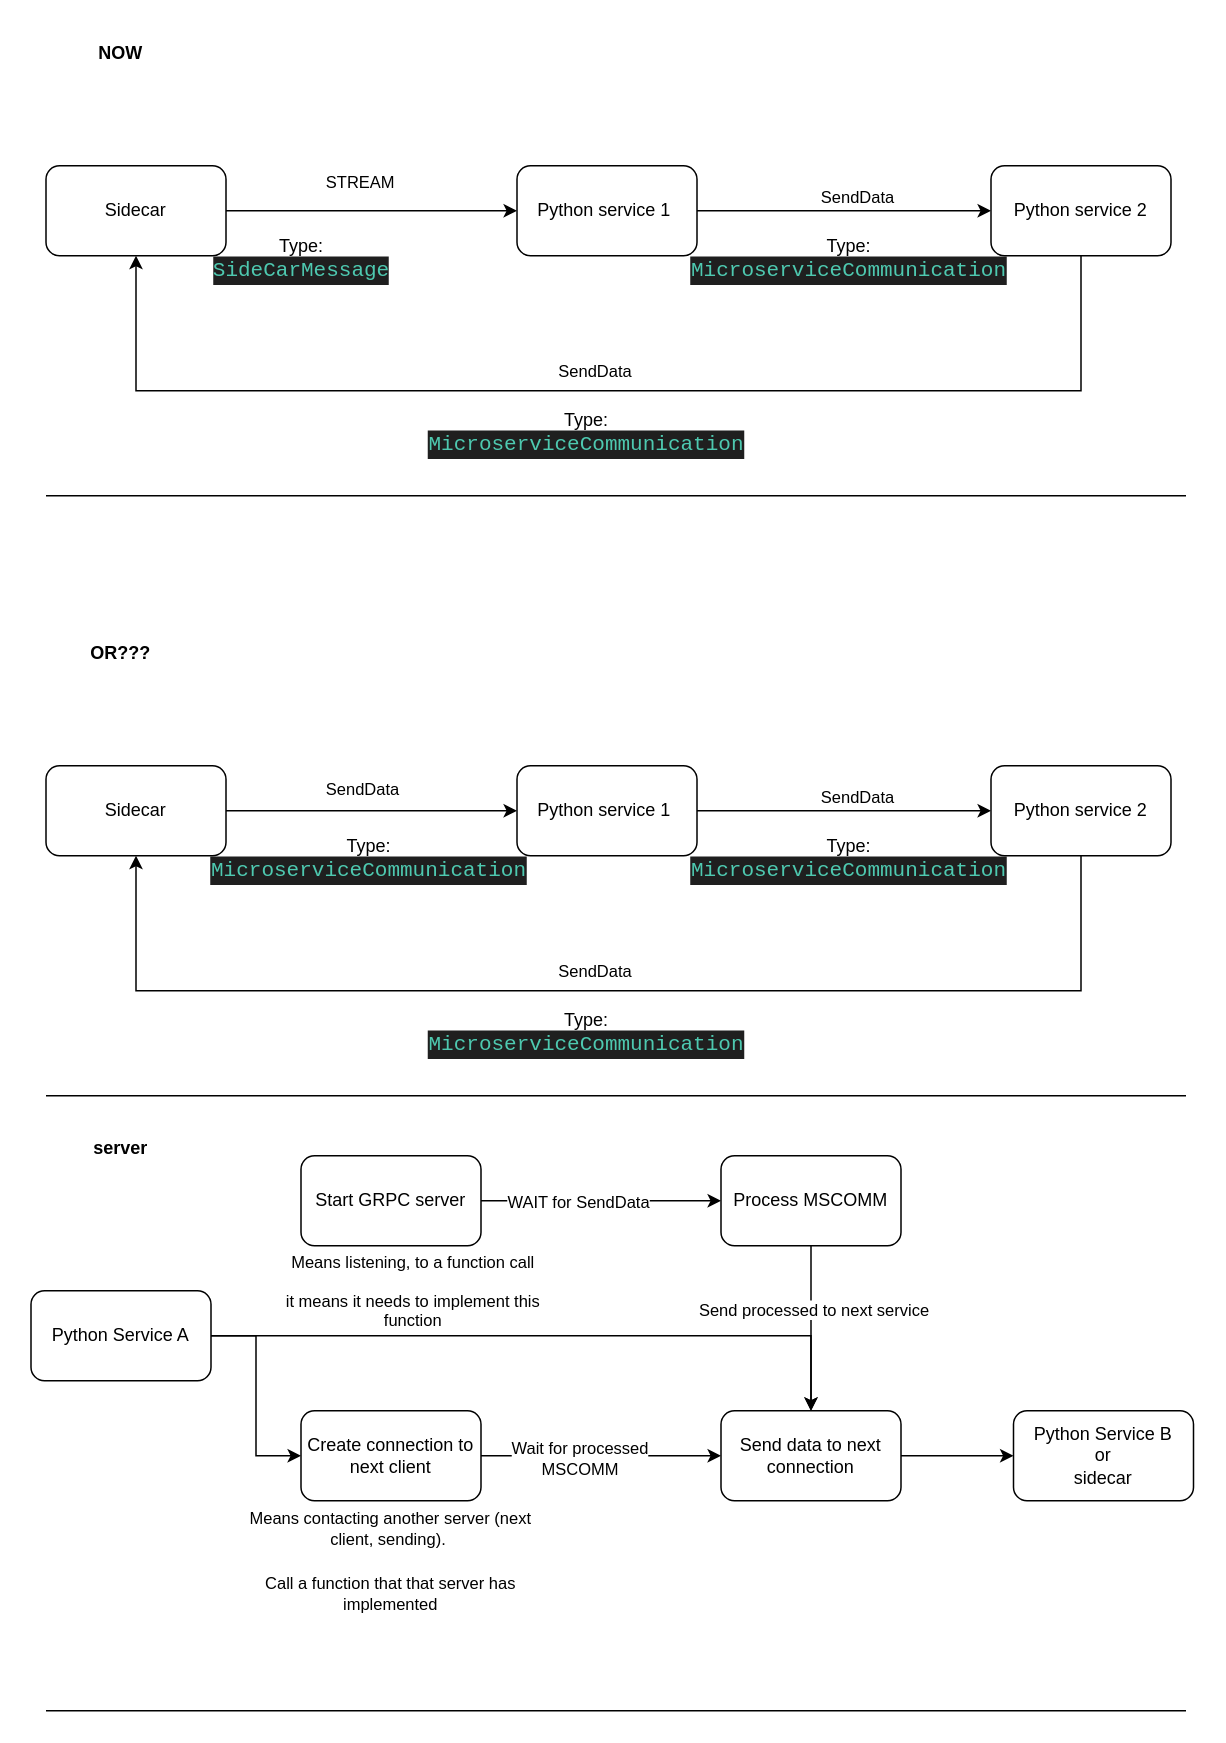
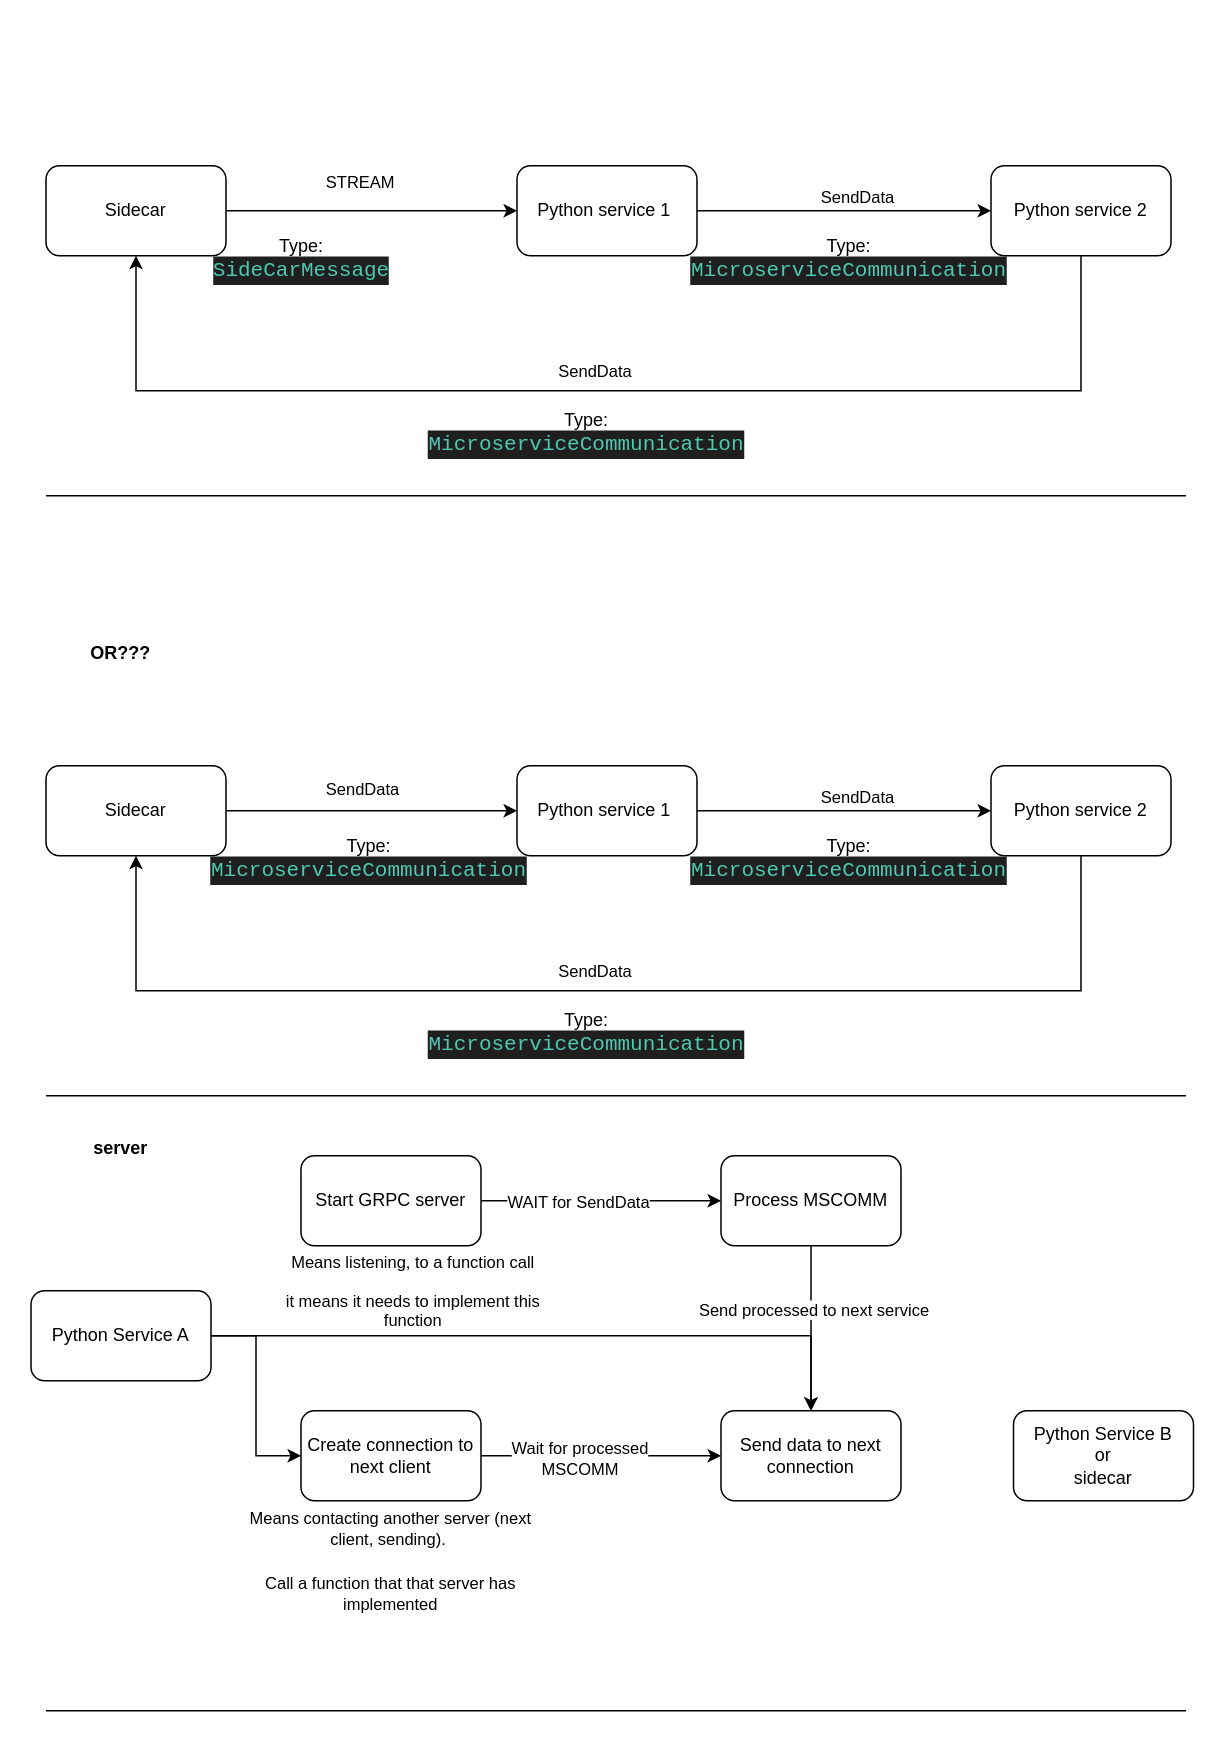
node "NOW": removed
edge "Send data to next connection" -> "Python Service B or sidecar": removed
